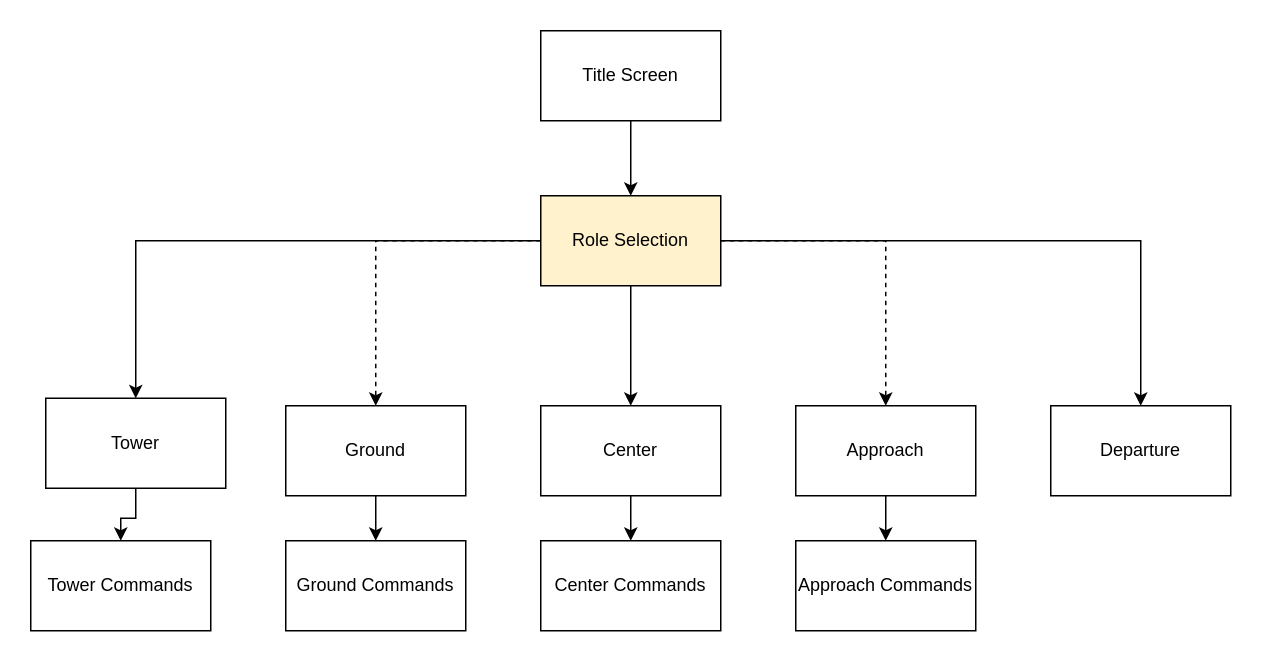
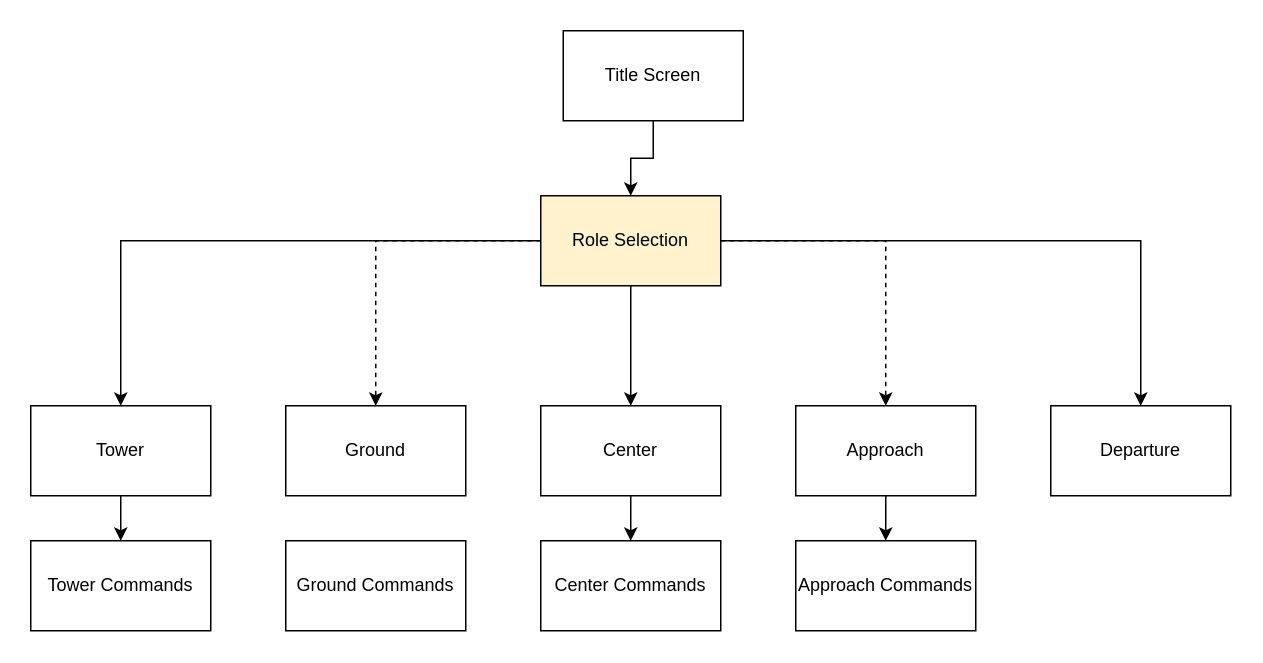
node "Title Screen": moved (631, 76) -> (653, 76)
node "Tower": moved (136, 443) -> (121, 451)
edge "Ground" -> "Ground Commands": removed
